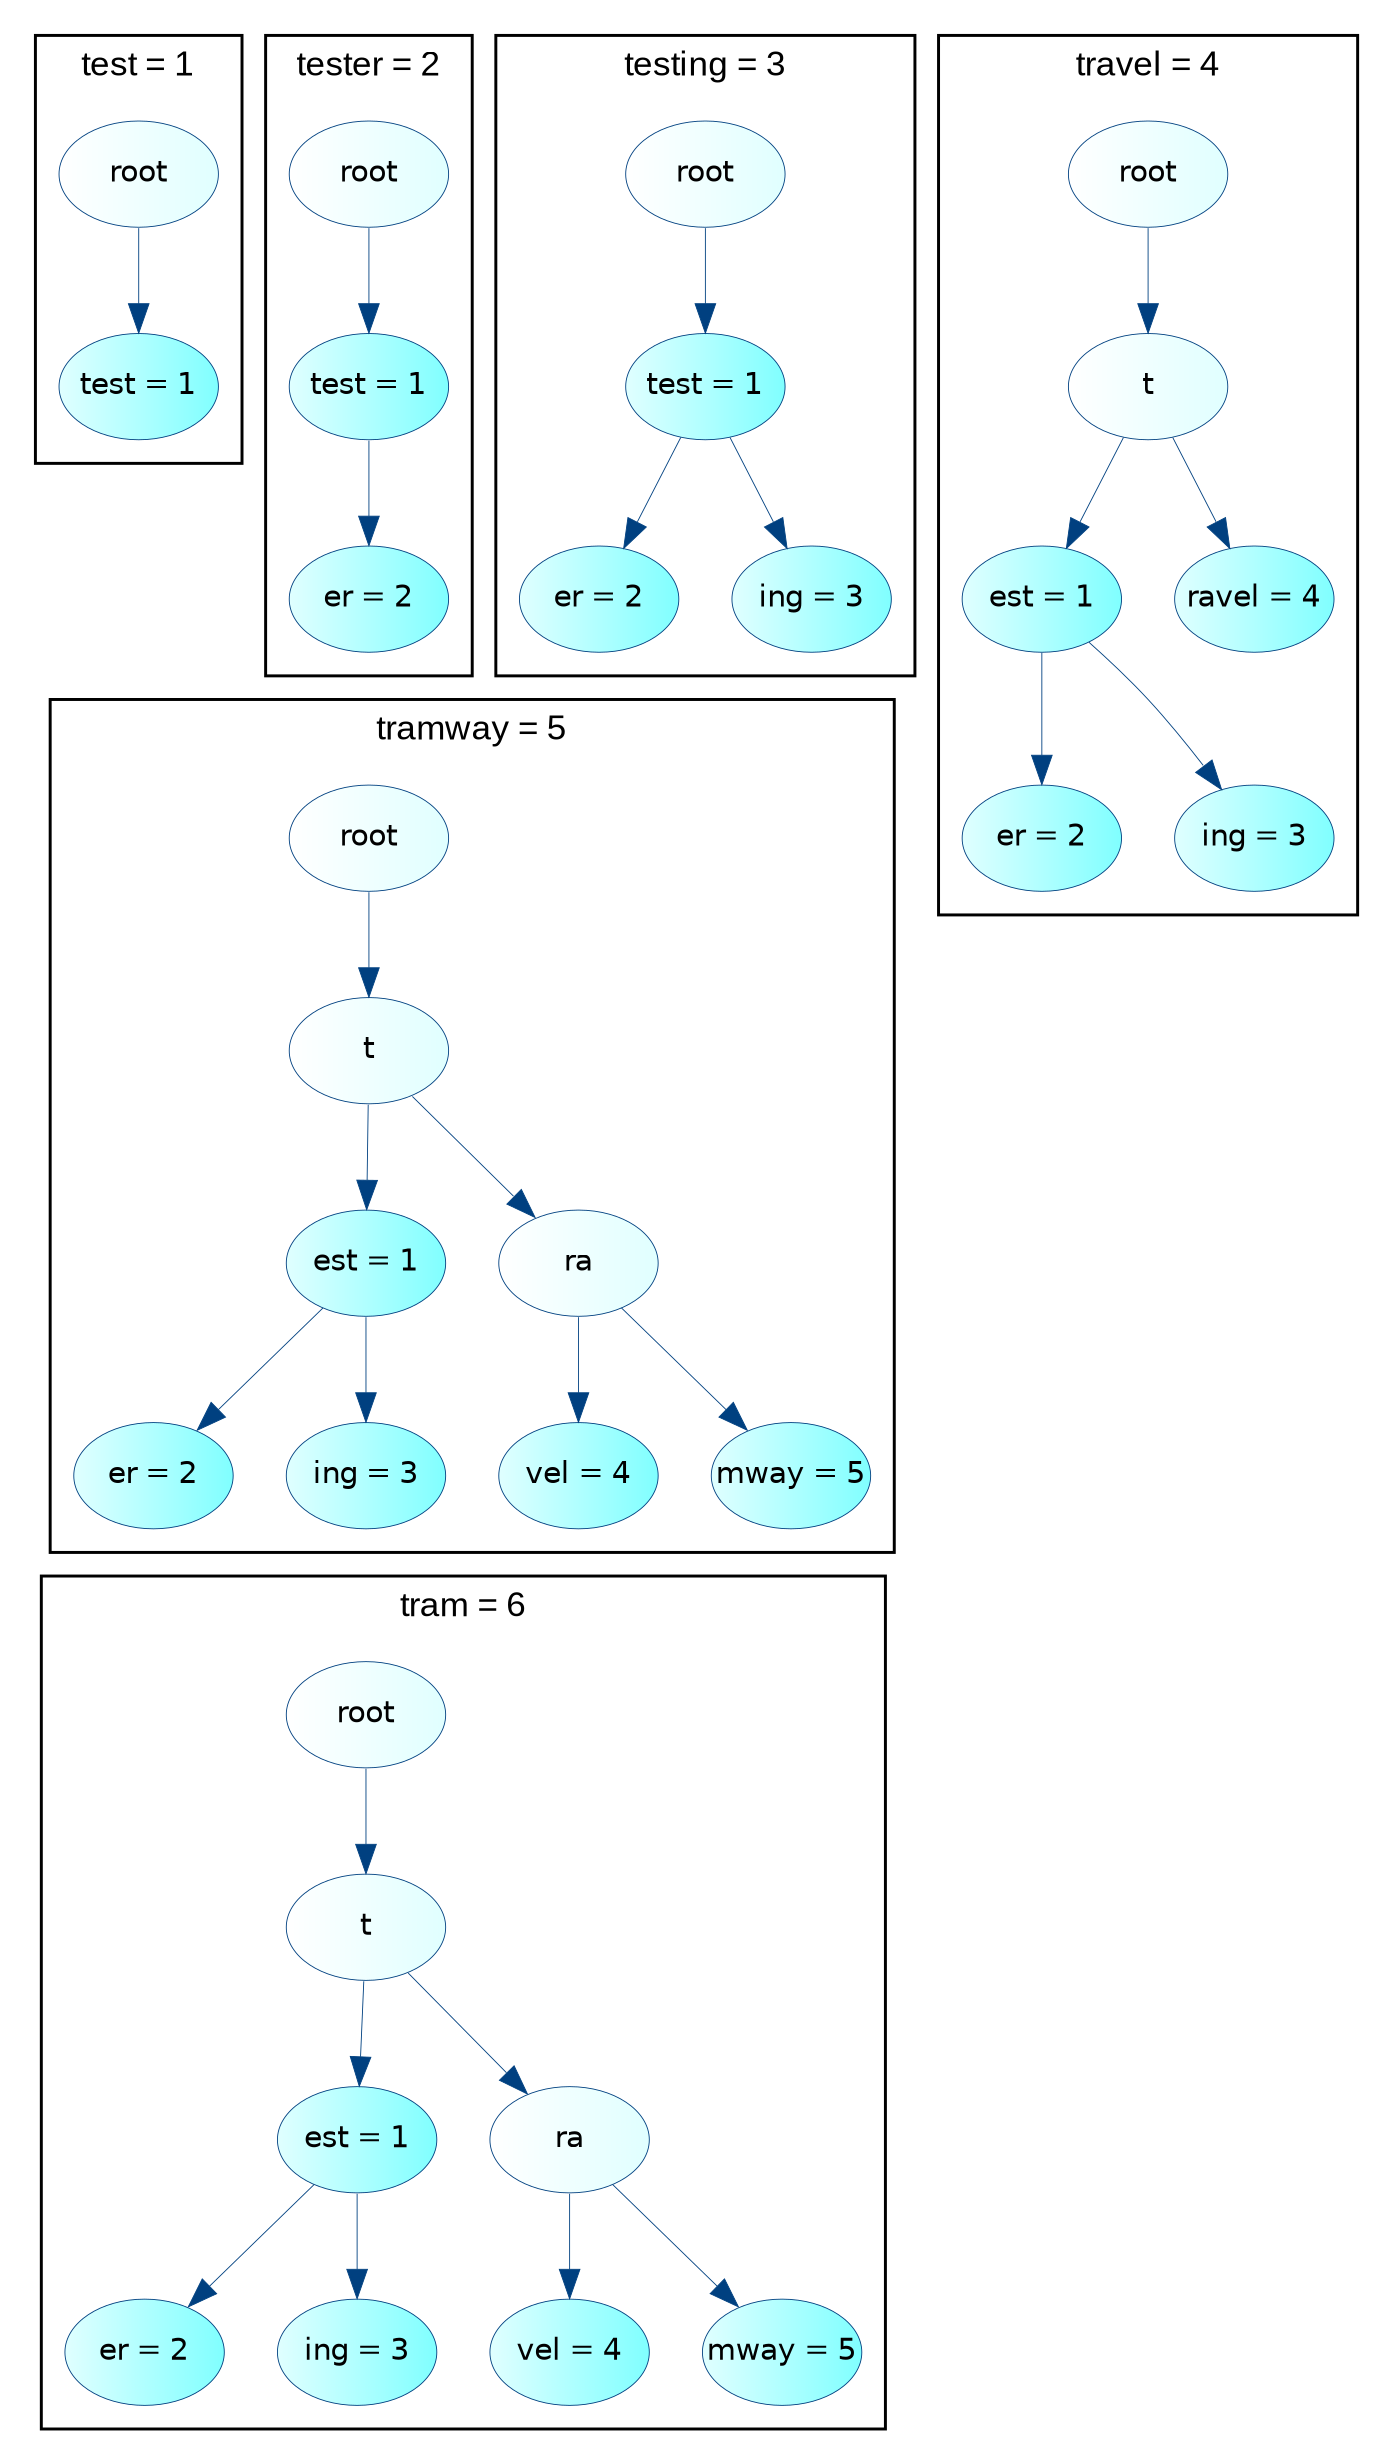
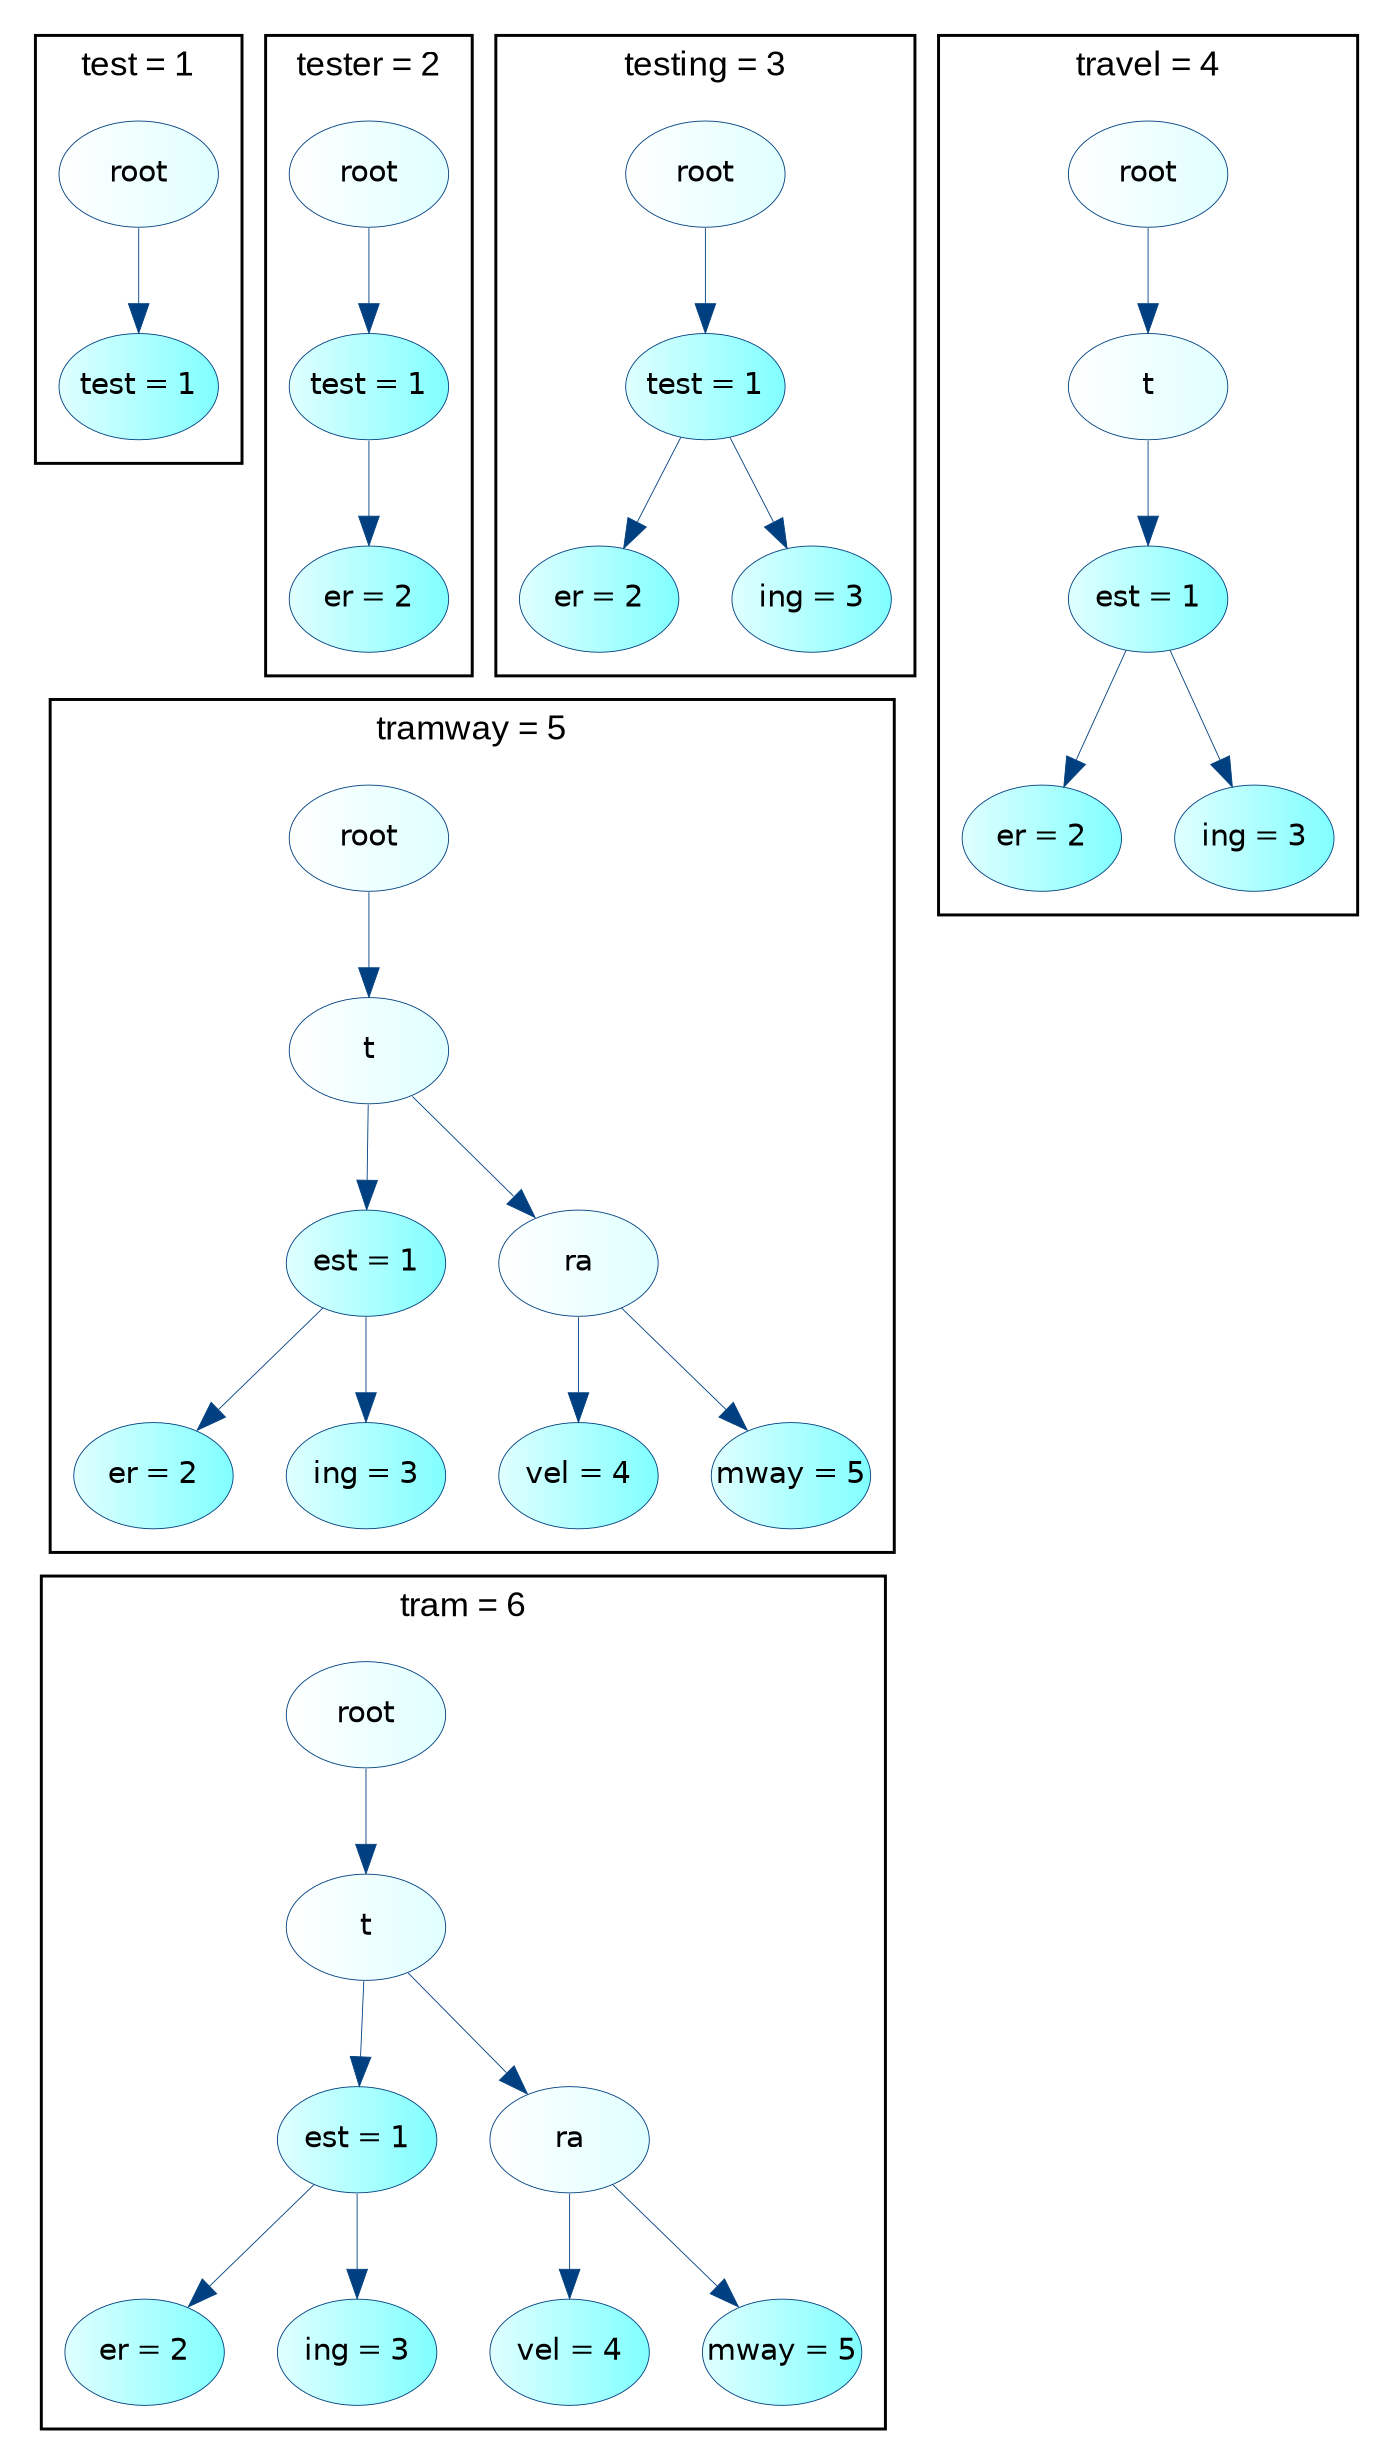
node "ravel = 4": removed
